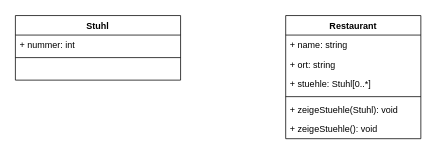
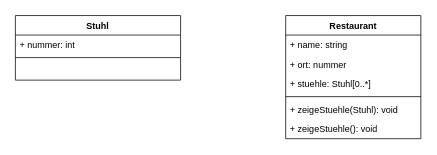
node "+ ort: string": label "+ ort: string" -> "+ ort: nummer"
